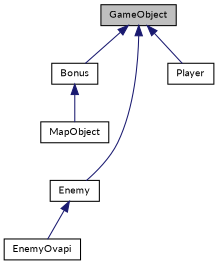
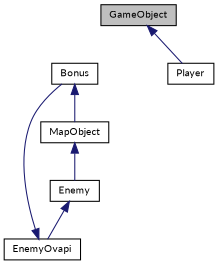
edge "Bonus" -> "GameObject": now "Bonus" -> "EnemyOvapi"
edge "Enemy" -> "GameObject": now "Enemy" -> "MapObject"
